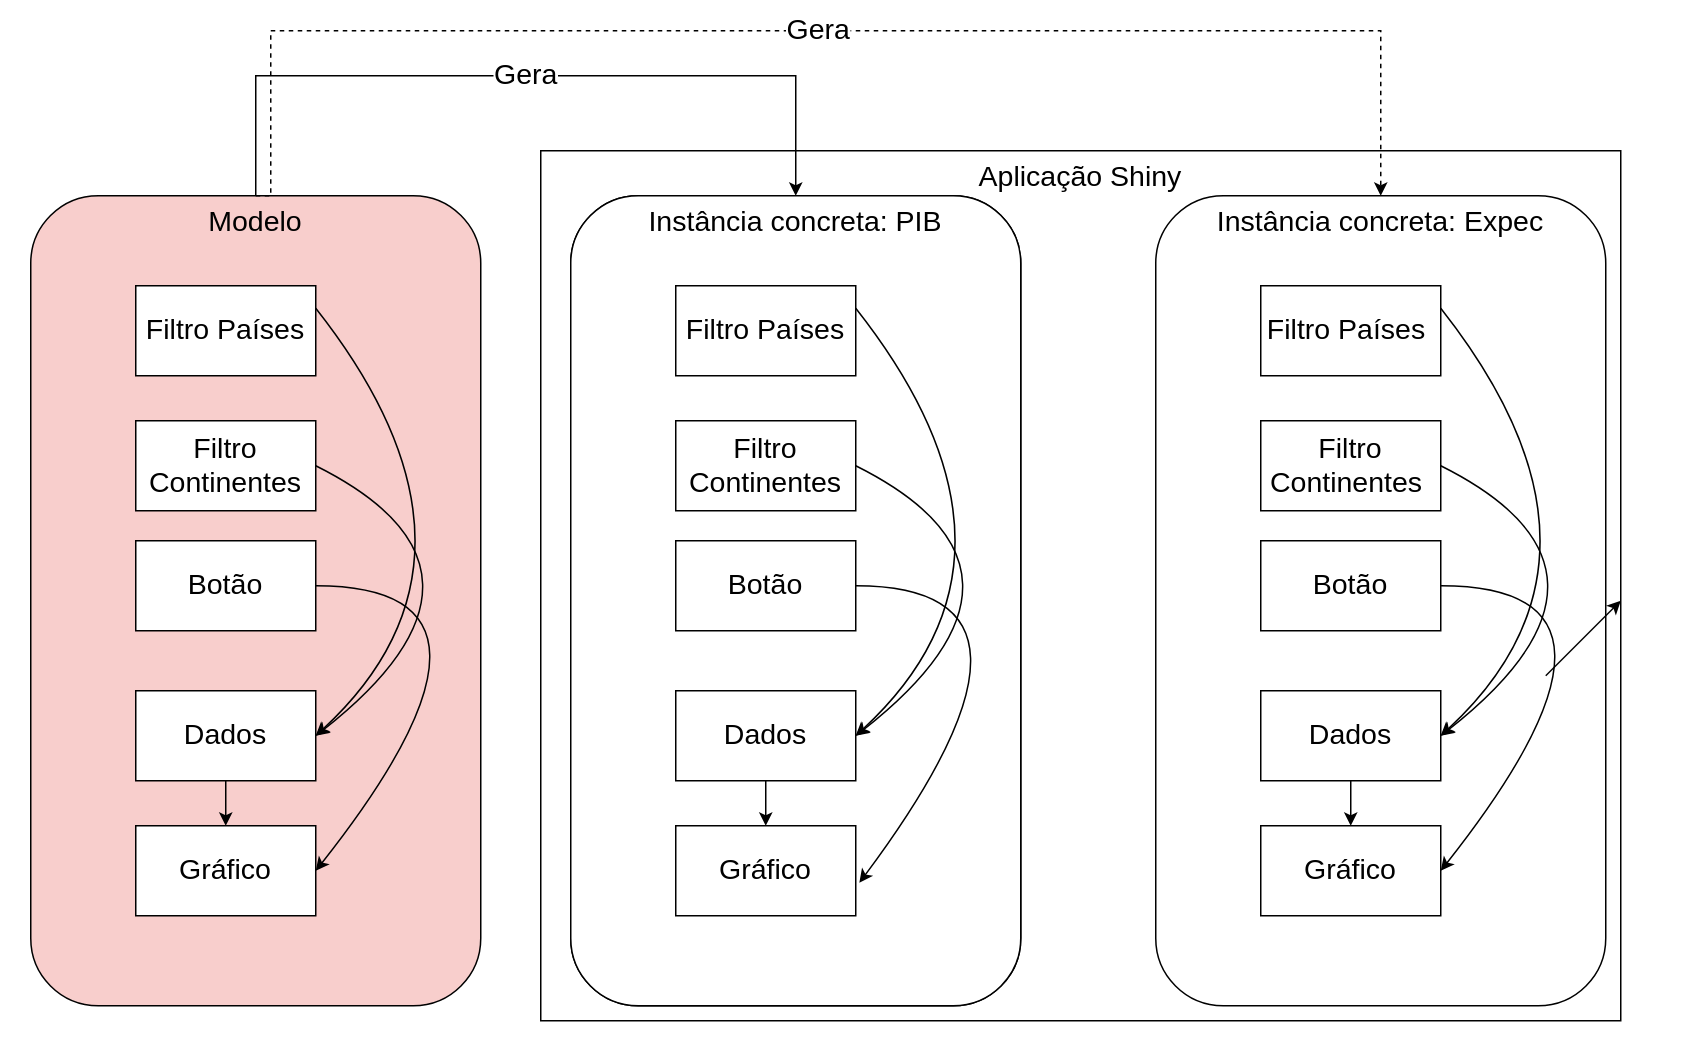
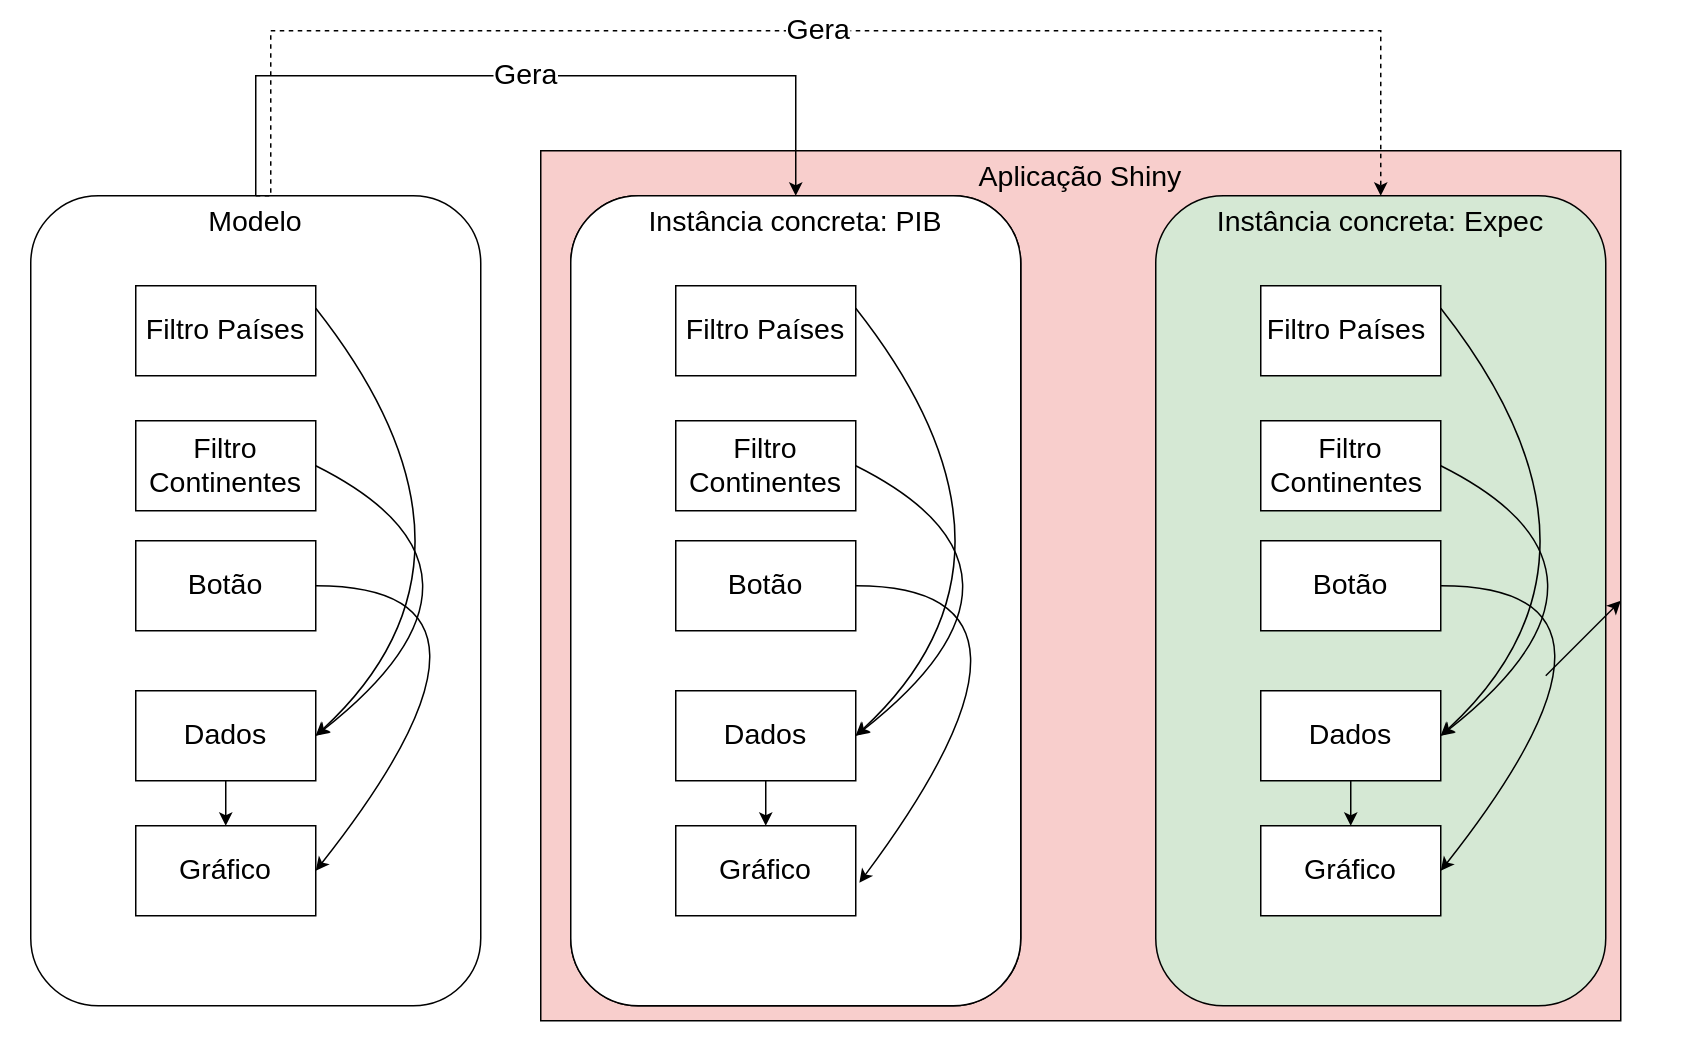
node "Modelo": fillcolor #f8cecc -> #ffffff
node "Instância concreta: Expec": fillcolor #ffffff -> #d5e8d4
node "Aplicação Shiny": fillcolor #ffffff -> #f8cecc
